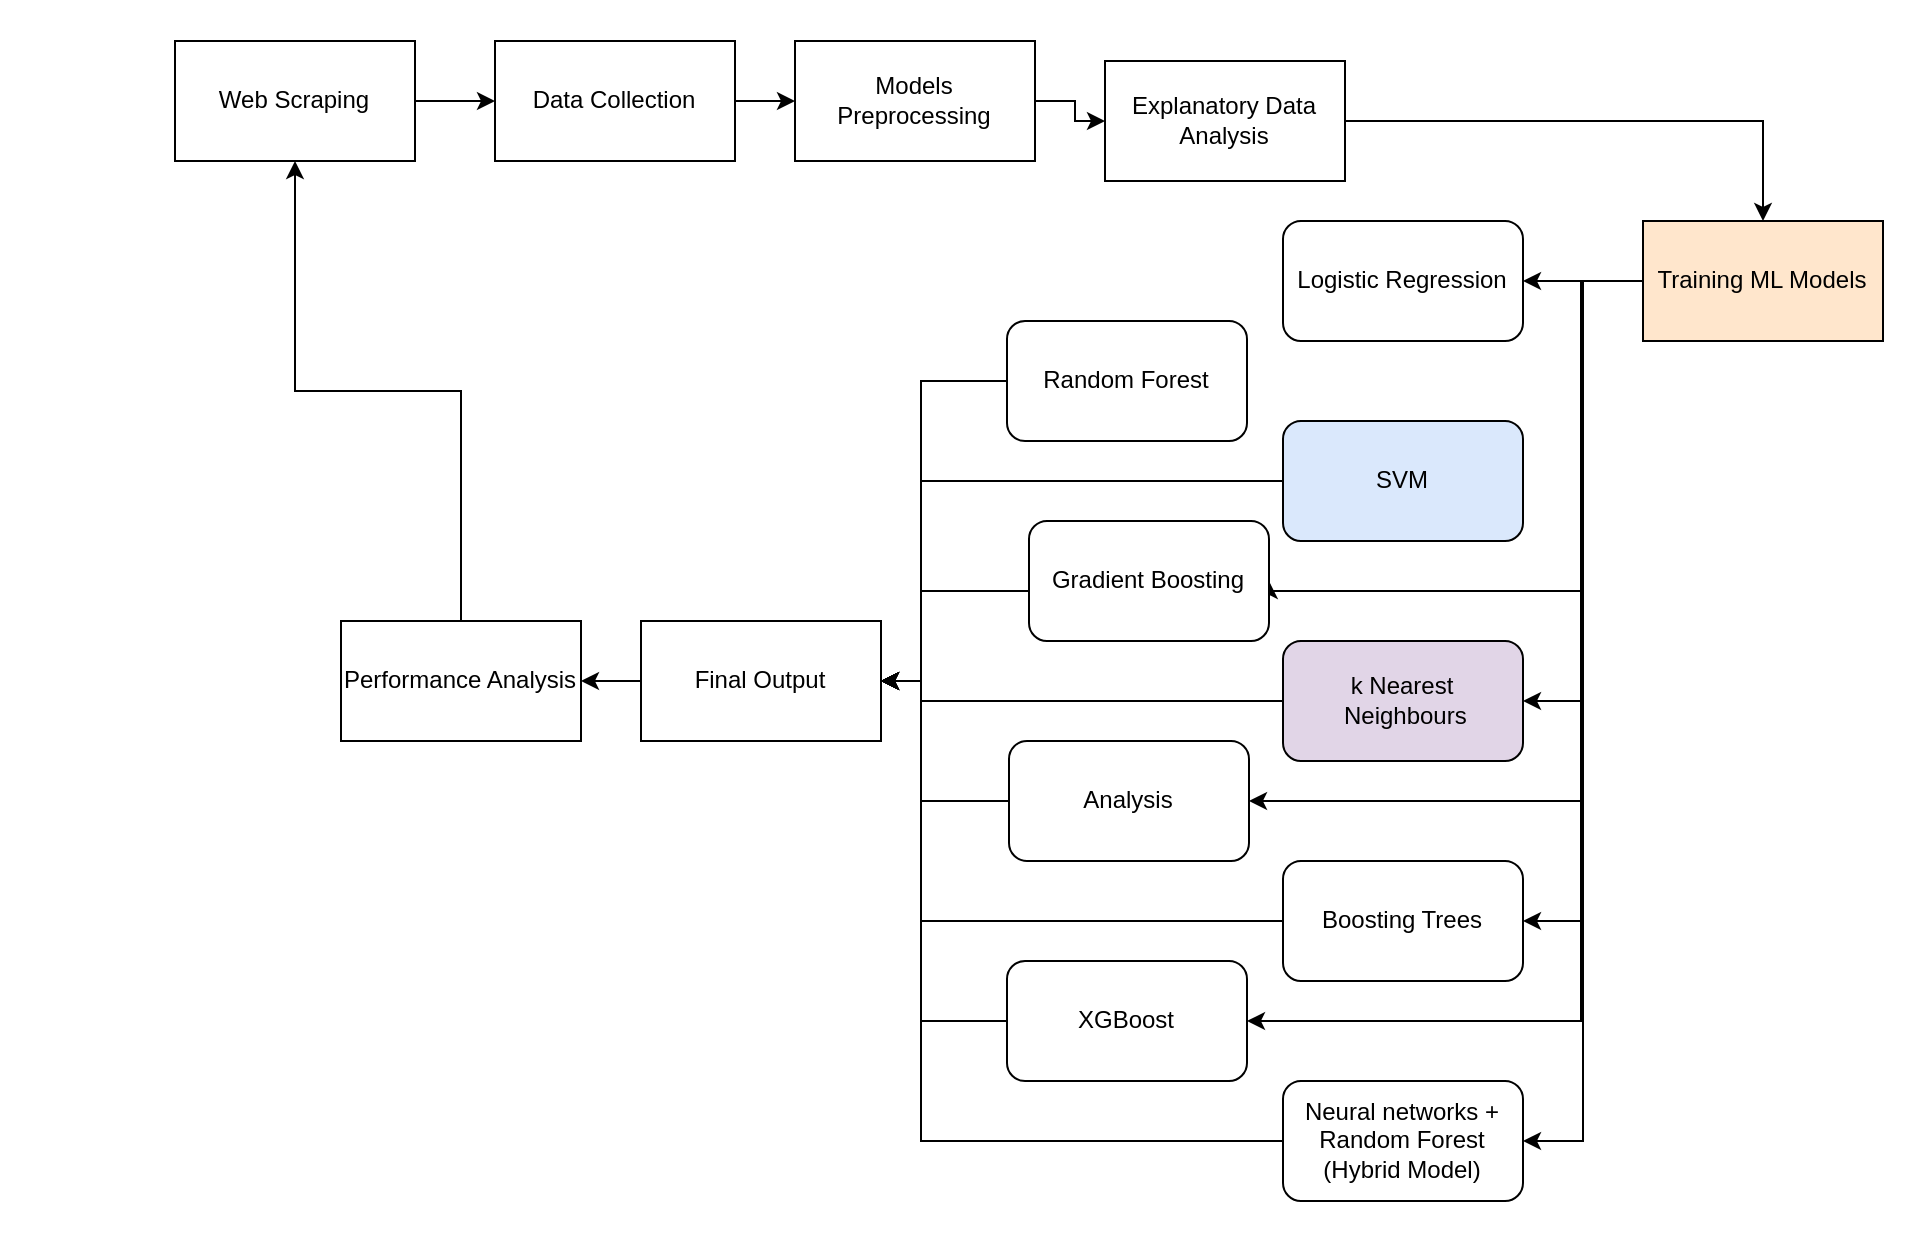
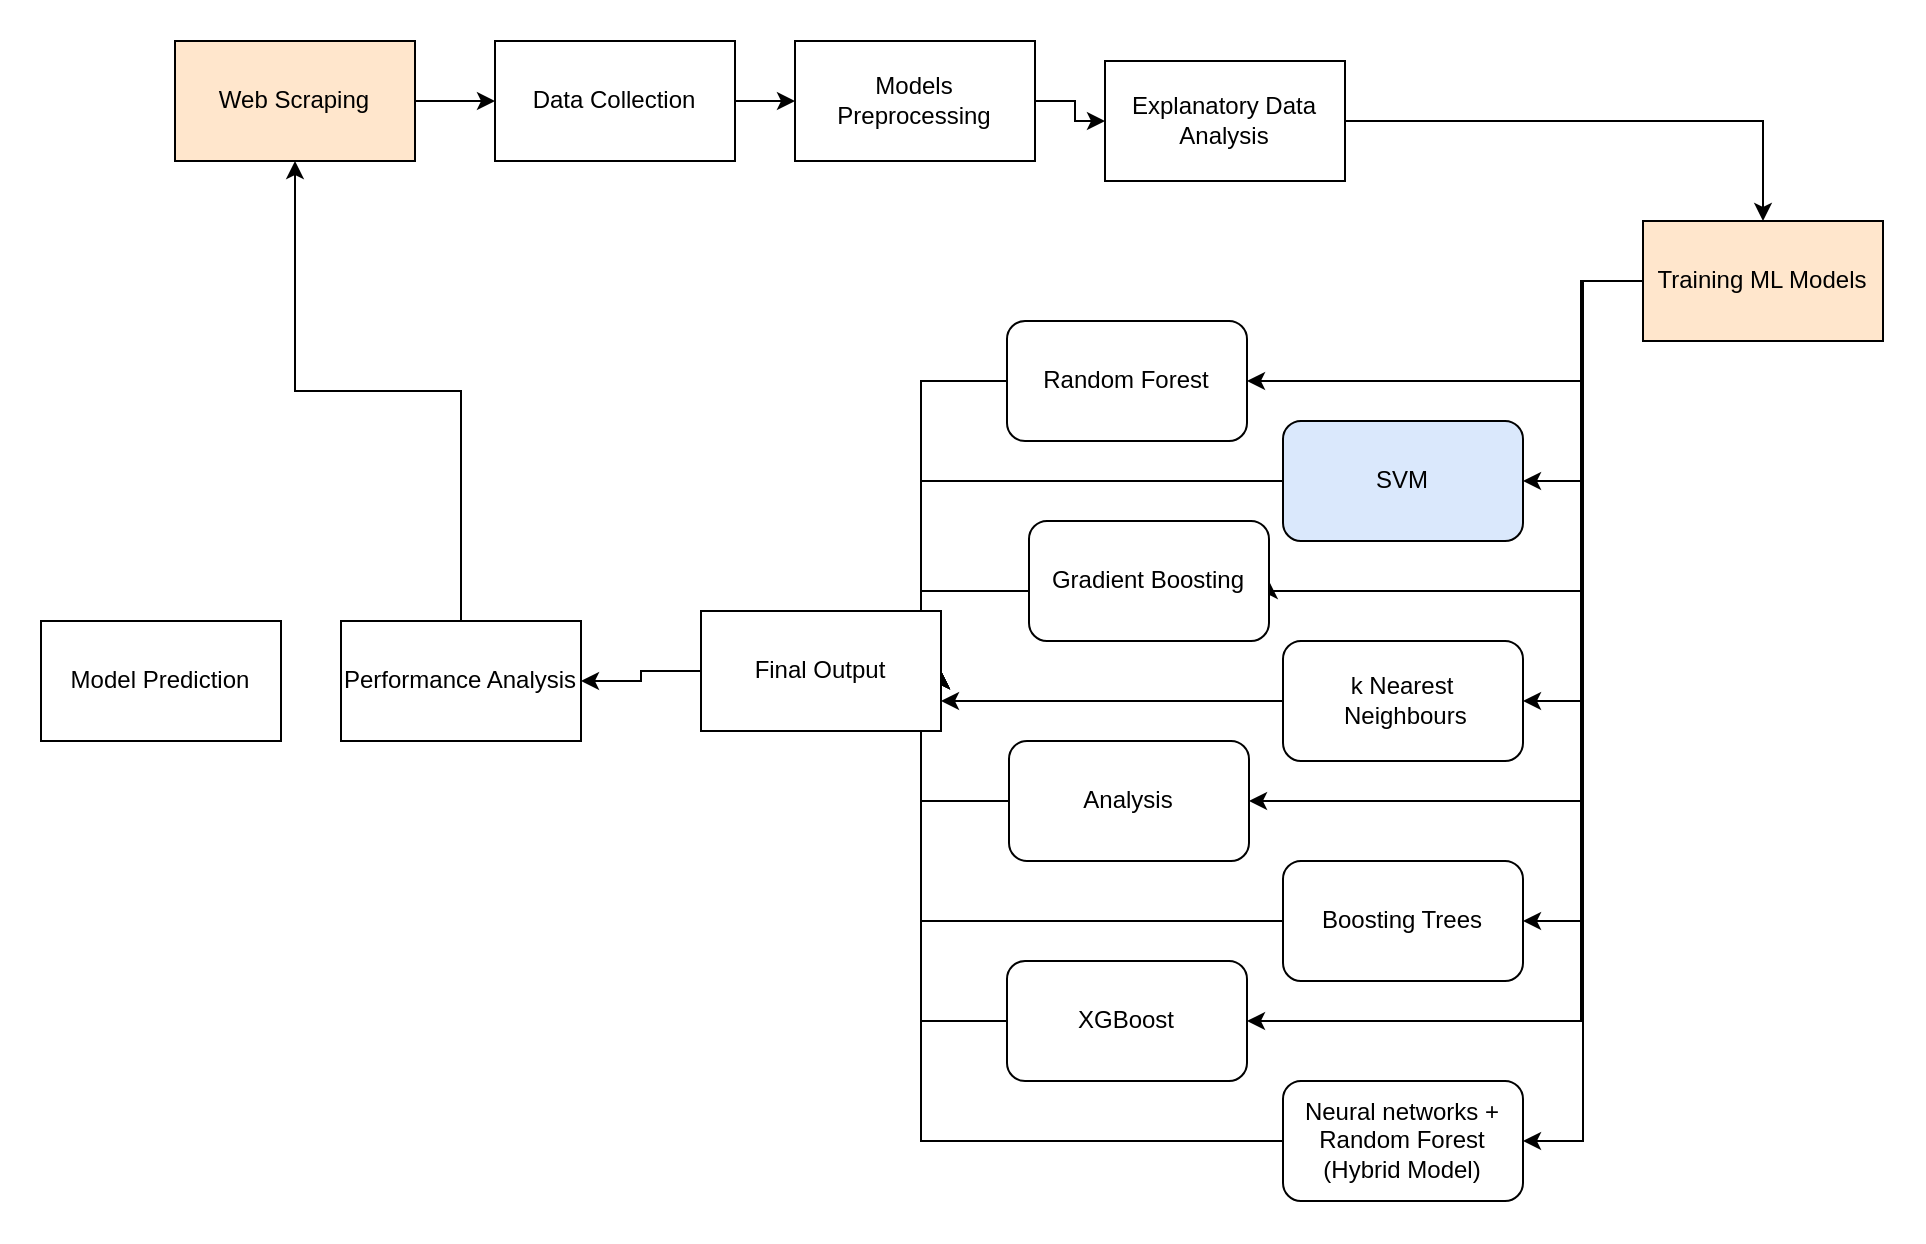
node "Web Scraping": fillcolor #ffffff -> #ffe6cc
node "Logistic Regression": removed
edge "Training ML Models" -> "Logistic Regression": removed
edge "Training ML Models" -> "Random Forest": added
edge "Training ML Models" -> "SVM": added
node "Model Prediction": added
node "Final Output": moved (761, 681) -> (821, 671)
node "k Nearest Neighbours": fillcolor #e1d5e7 -> #ffffff
